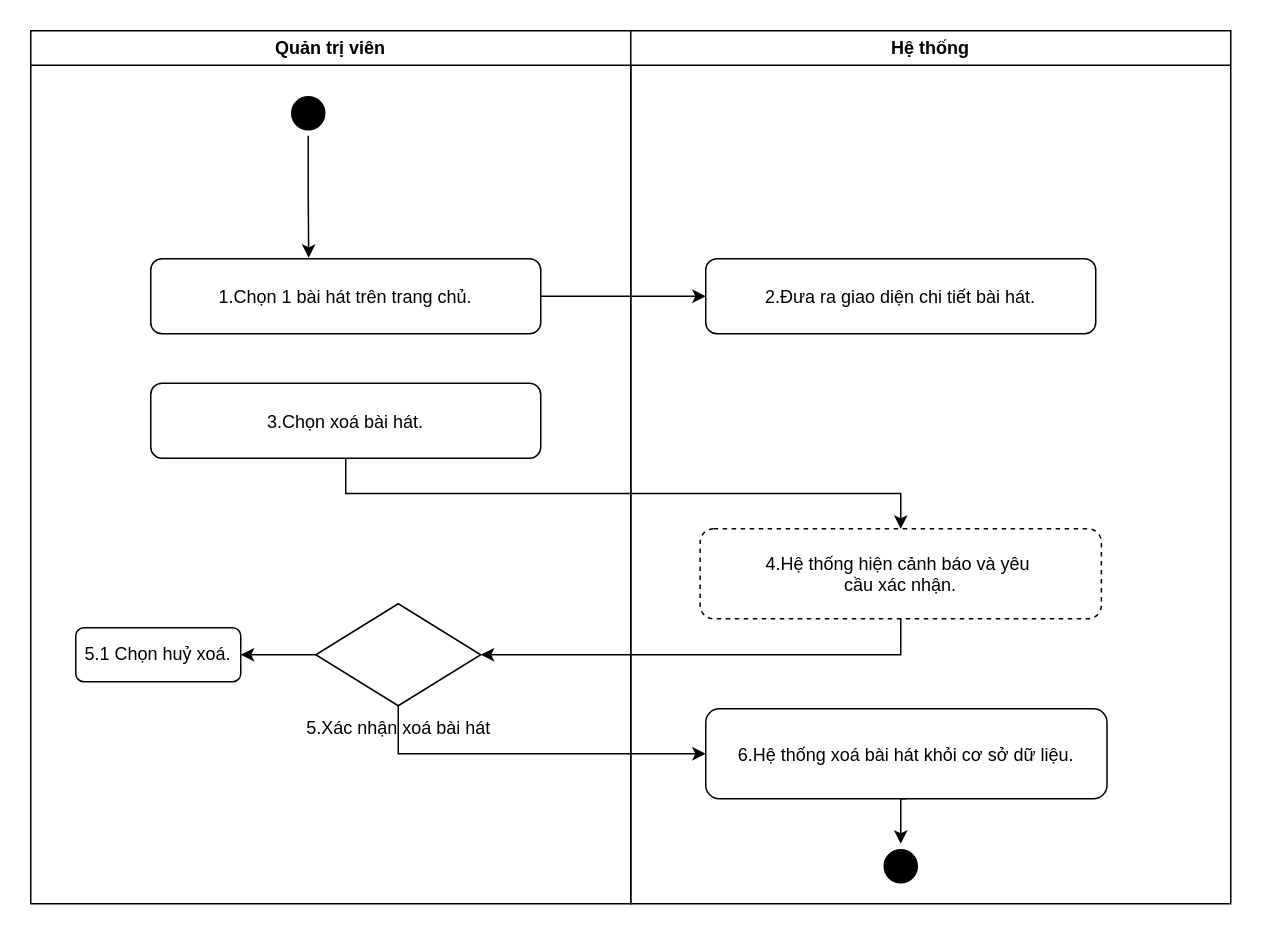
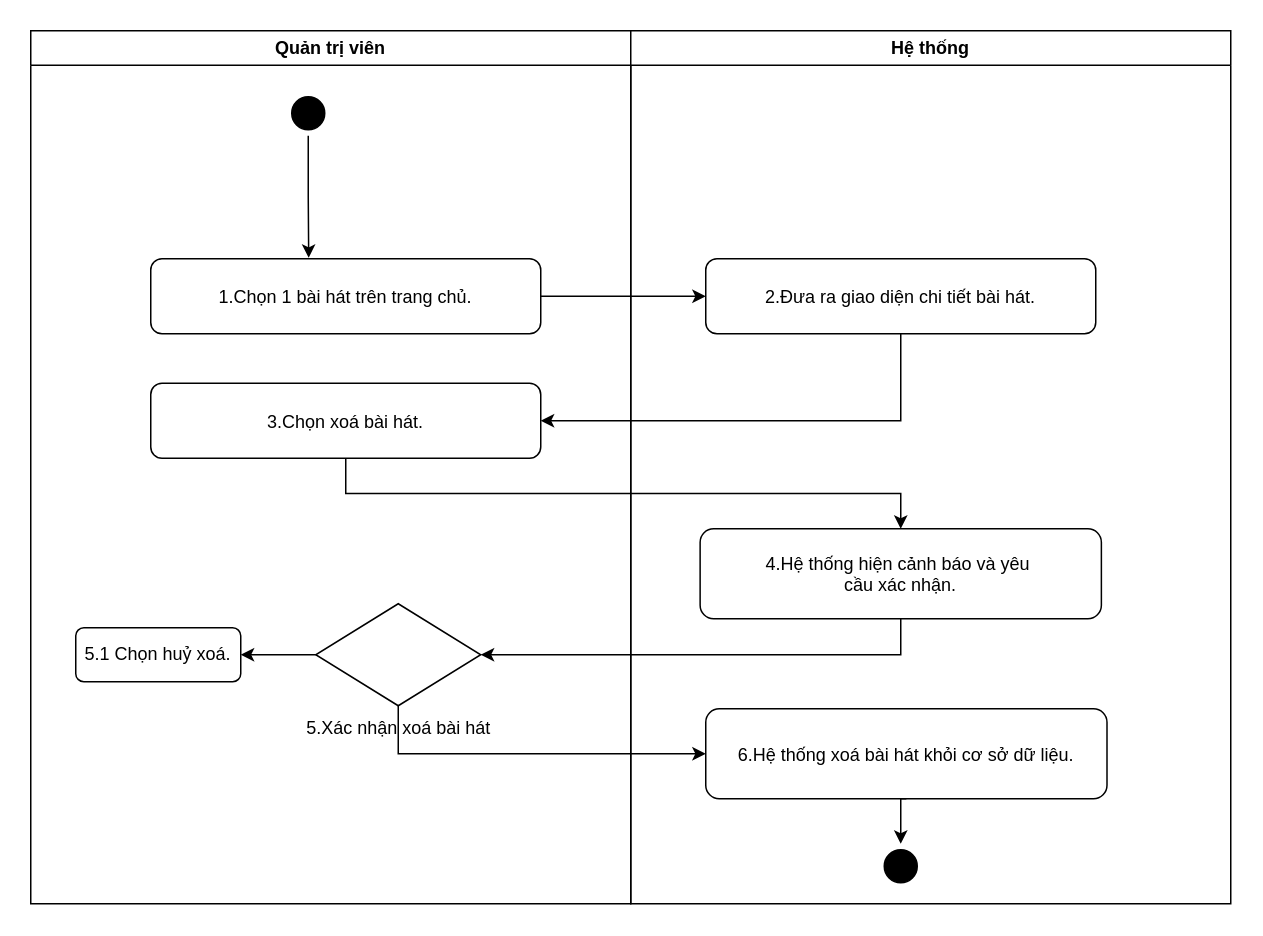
edge "2.Đưa ra giao diện chi tiết bài hát." -> "3.Chọn xoá bài hát.": added
node "4.Hệ thống hiện cảnh báo và yêu cầu xác nhận.": style dashed -> solid
